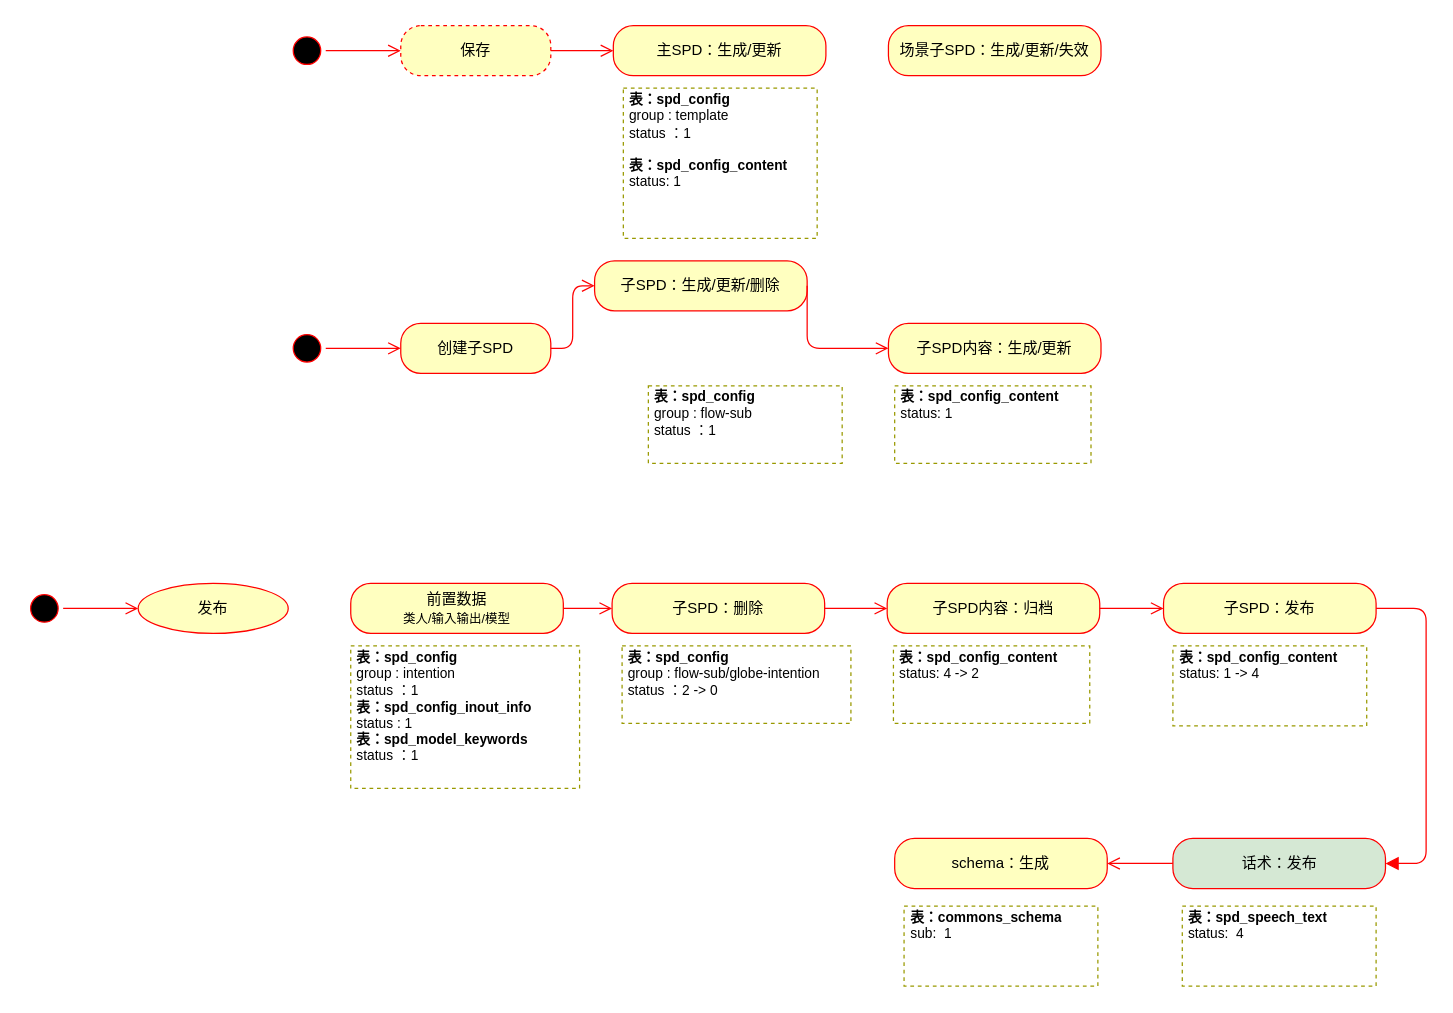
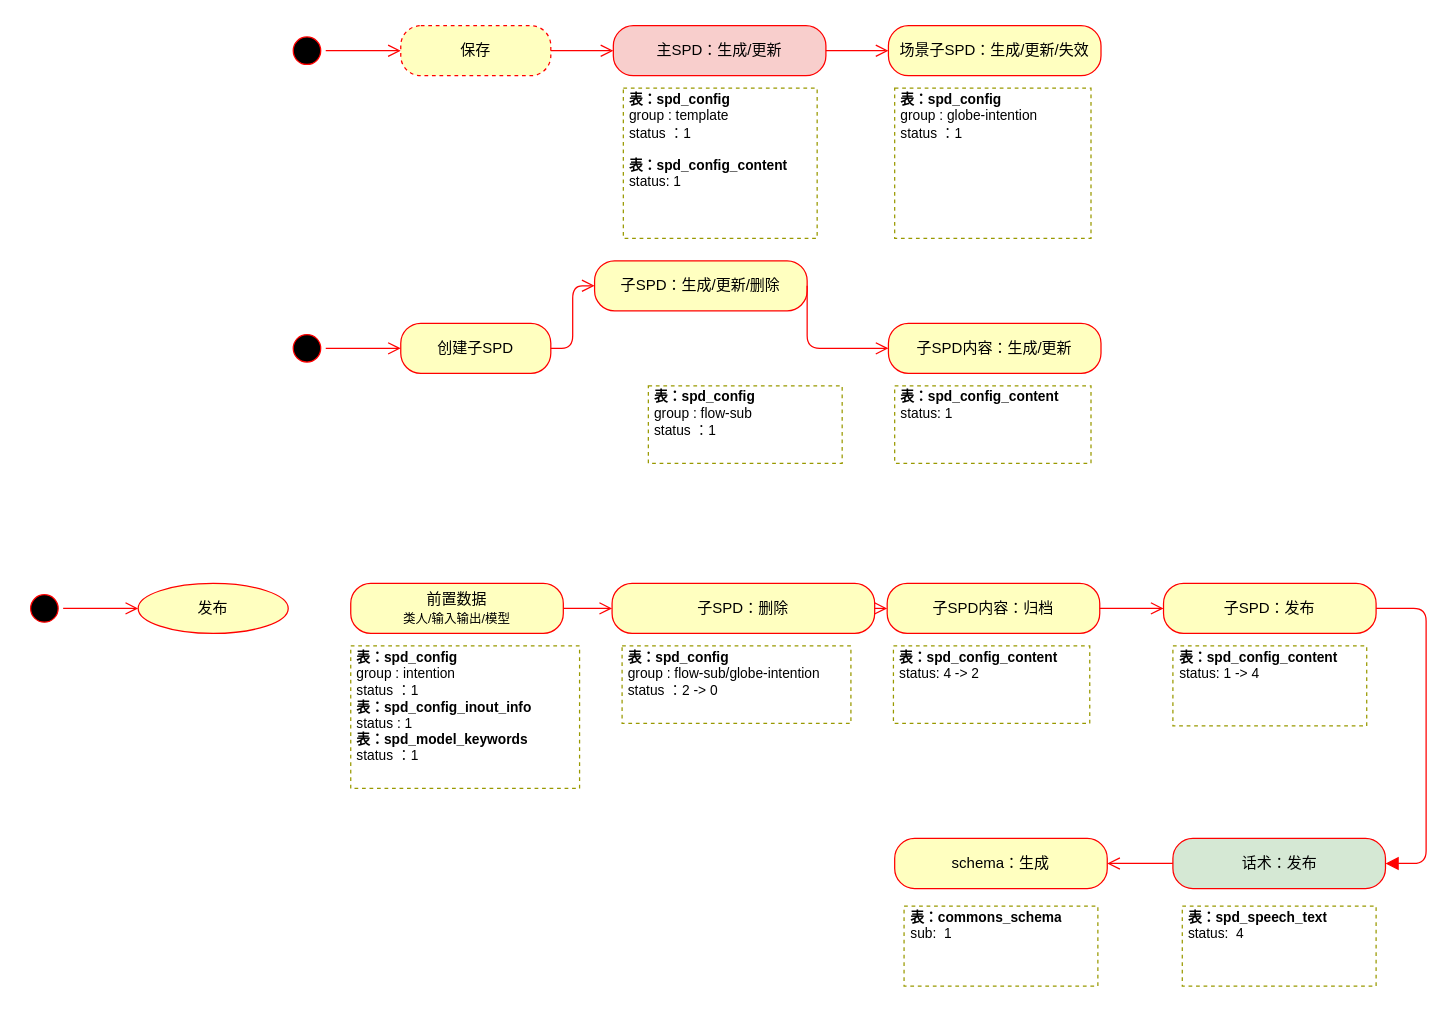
node "主SPD：生成/更新": fillcolor #ffffc0 -> #f8cecc
edge "主SPD：生成/更新" -> "场景子SPD：生成/更新/失效": added
node "表：spd_config group : globe-intention status ：1": added
node "子SPD：删除": size 213x50 -> 263x50
